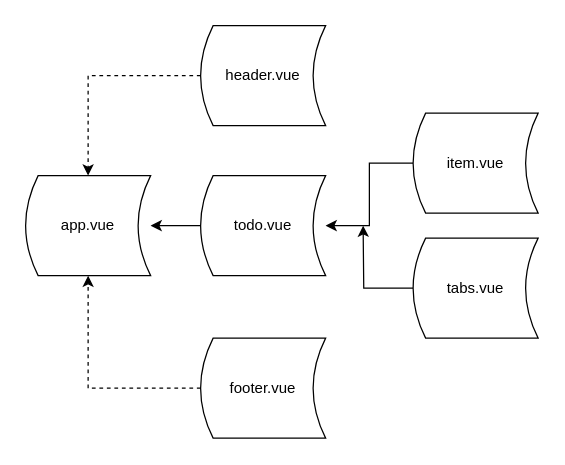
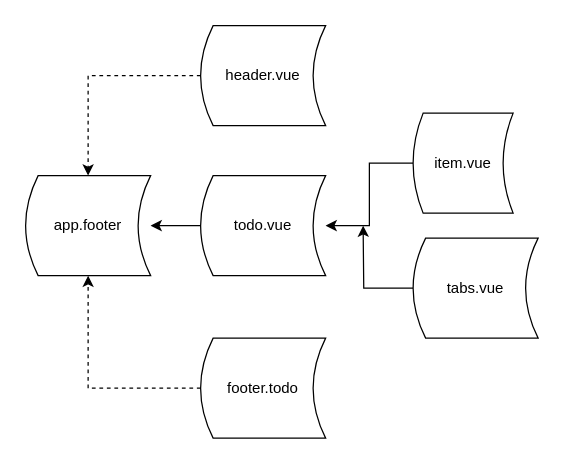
node "item.vue": size 125x100 -> 100x100
node "app.vue": label "app.vue" -> "app.footer"
node "footer.vue": label "footer.vue" -> "footer.todo"
